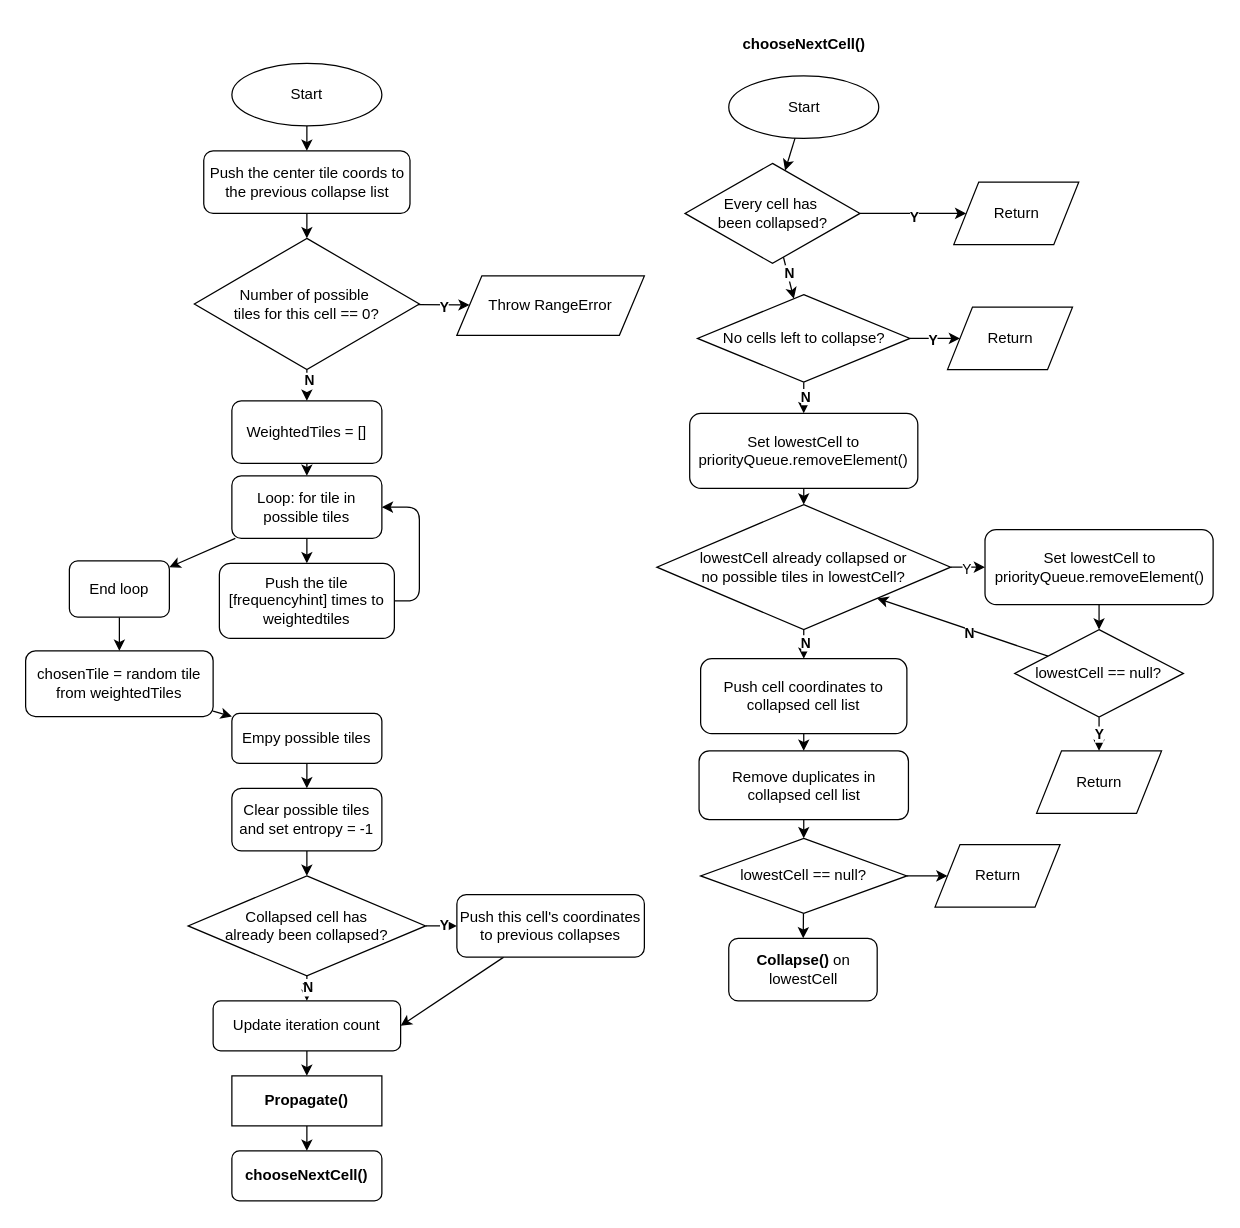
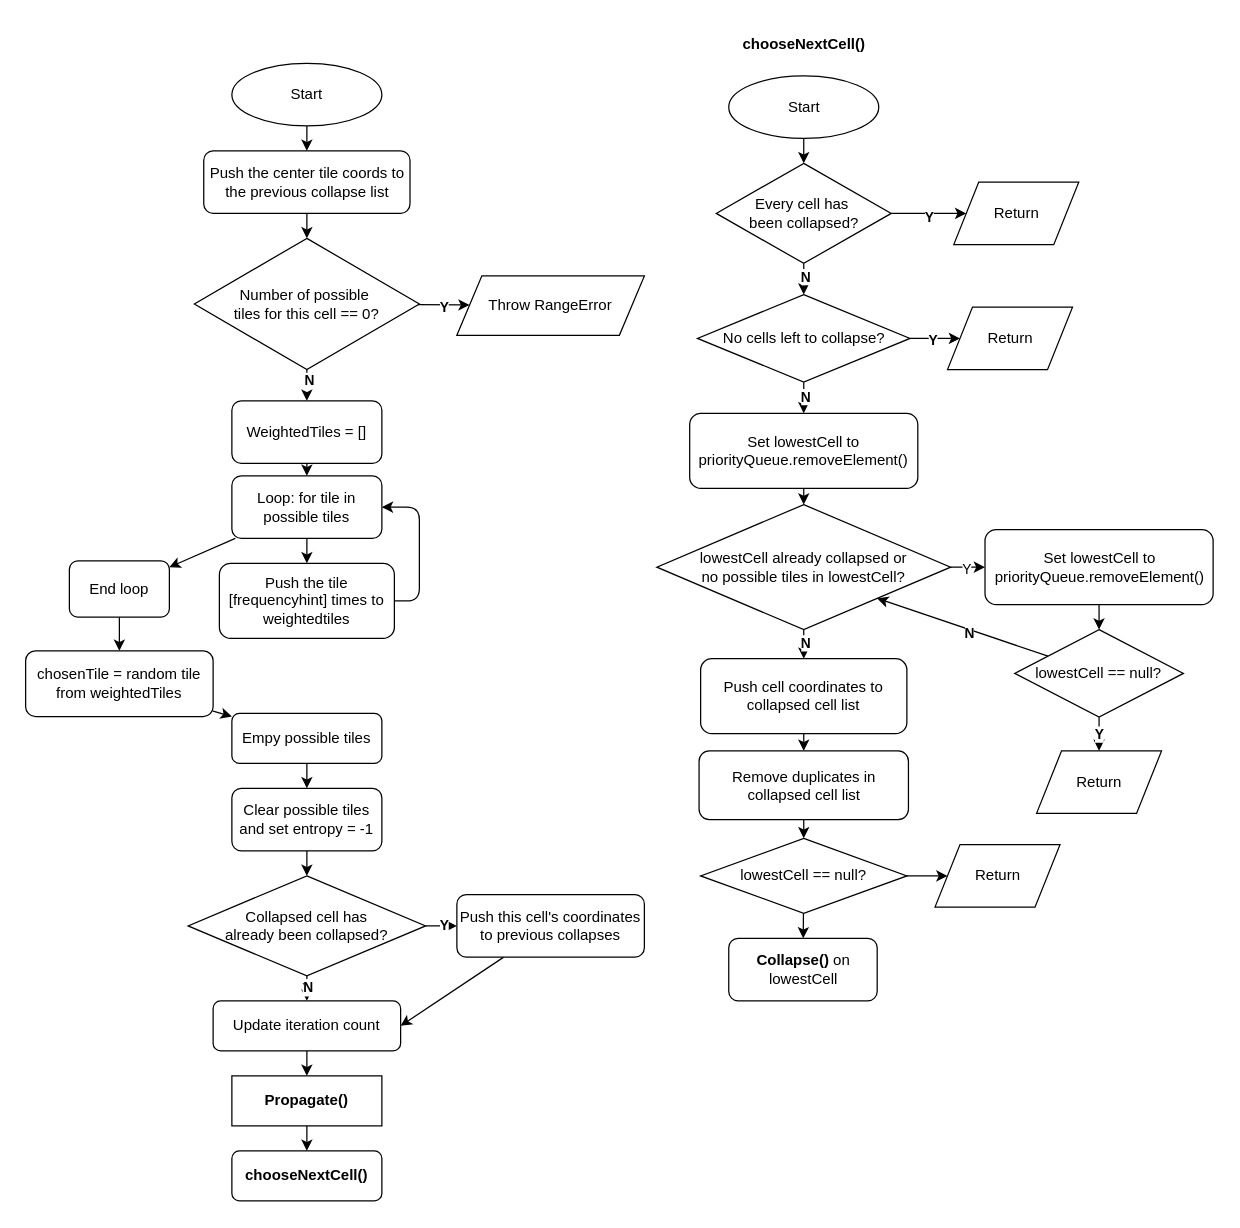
node "Every cell has been collapsed?": moved (773, 213) -> (804, 213)
